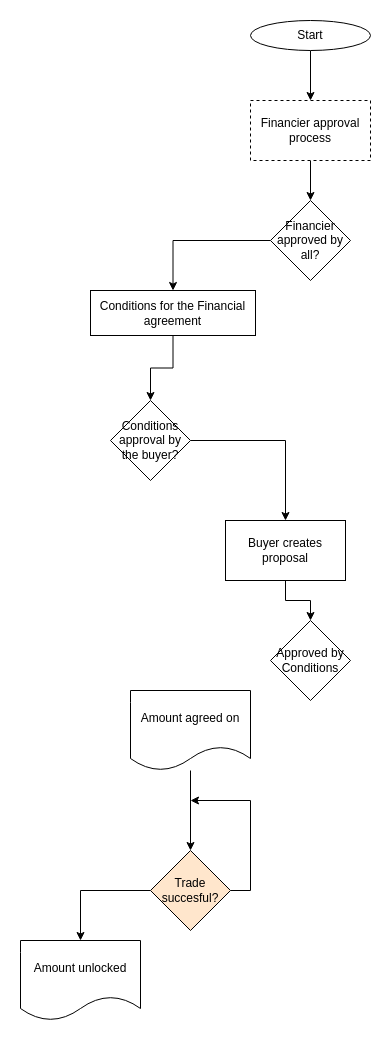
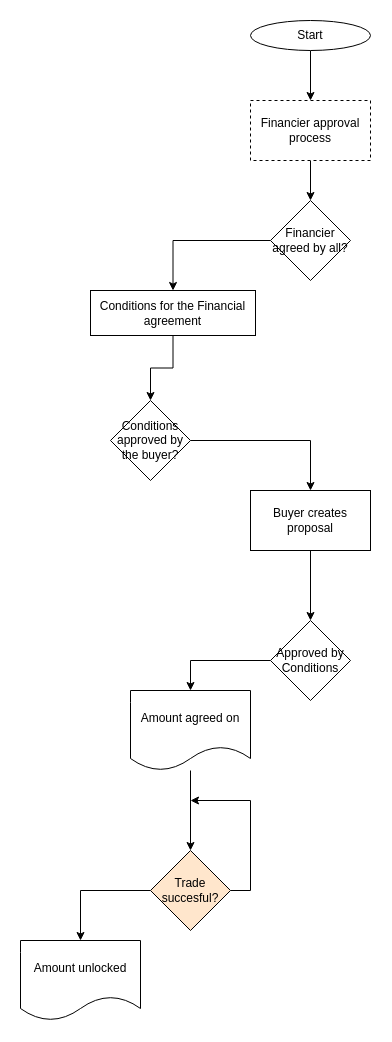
node "Financier approved by all?": label "Financier approved by all?" -> "Financier agreed by all?"
node "Conditions approval by the buyer?": label "Conditions approval by the buyer?" -> "Conditions approved by the buyer?"
node "Buyer creates proposal": moved (286, 551) -> (311, 521)
edge "Approved by Conditions" -> "Amount agreed on": added
